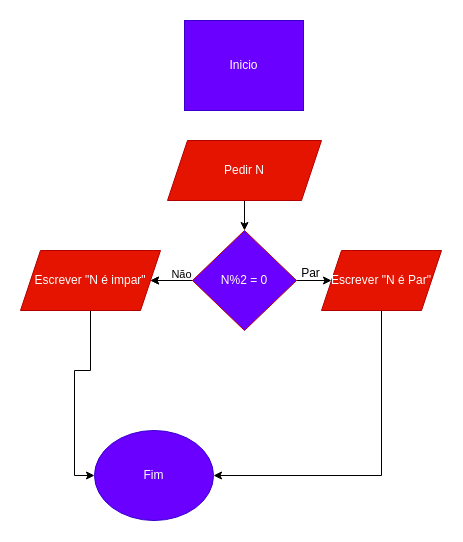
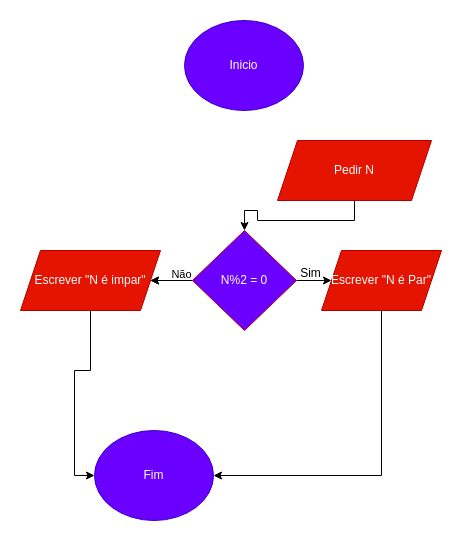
node "Inicio": shape rectangle -> ellipse
node "Pedir N": moved (245, 171) -> (355, 171)
node "Par": label "Par" -> "Sim"
